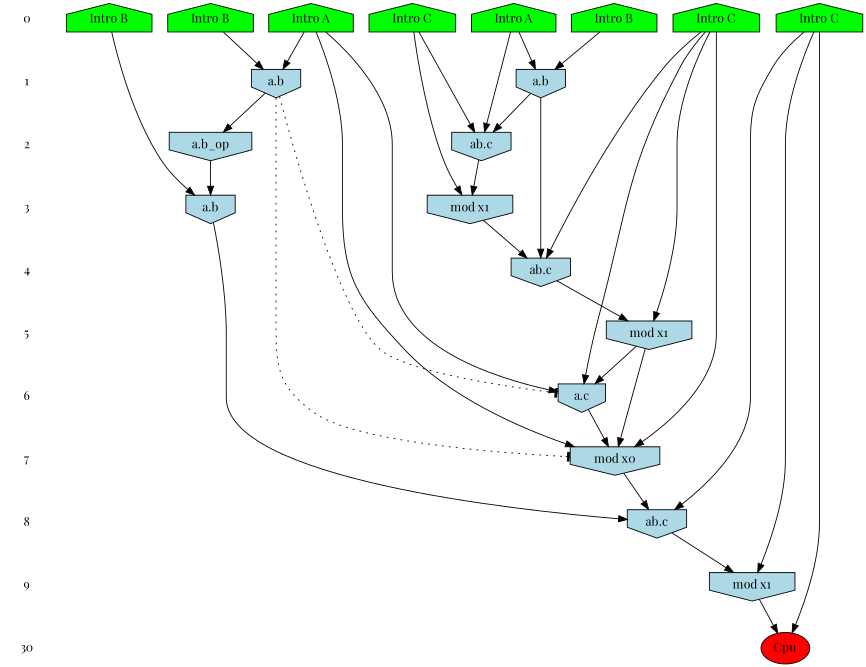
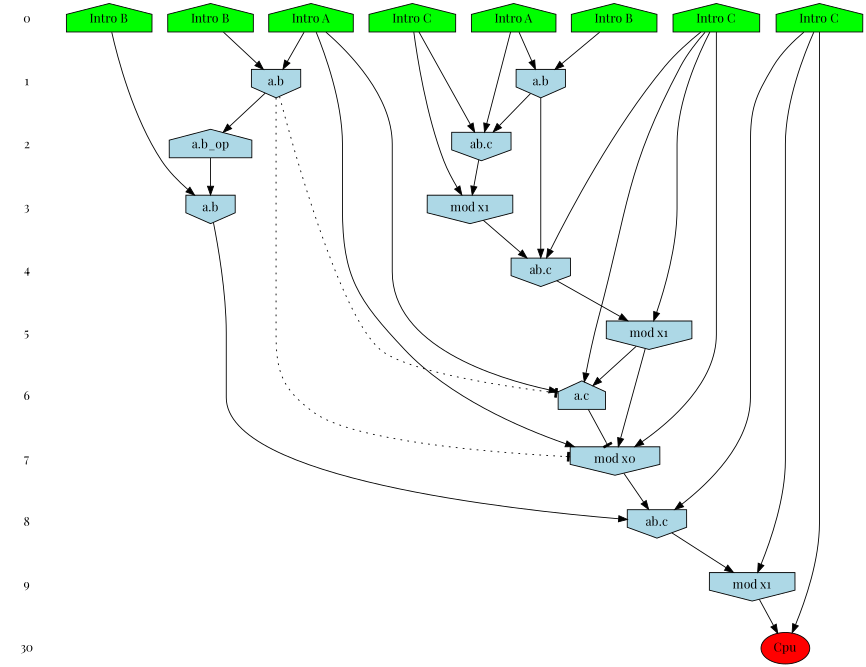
node "a.b_op": shape invhouse -> house
node "a.c": shape invhouse -> house
edge "a.c" -> "mod x0": arrowhead normal -> tee
